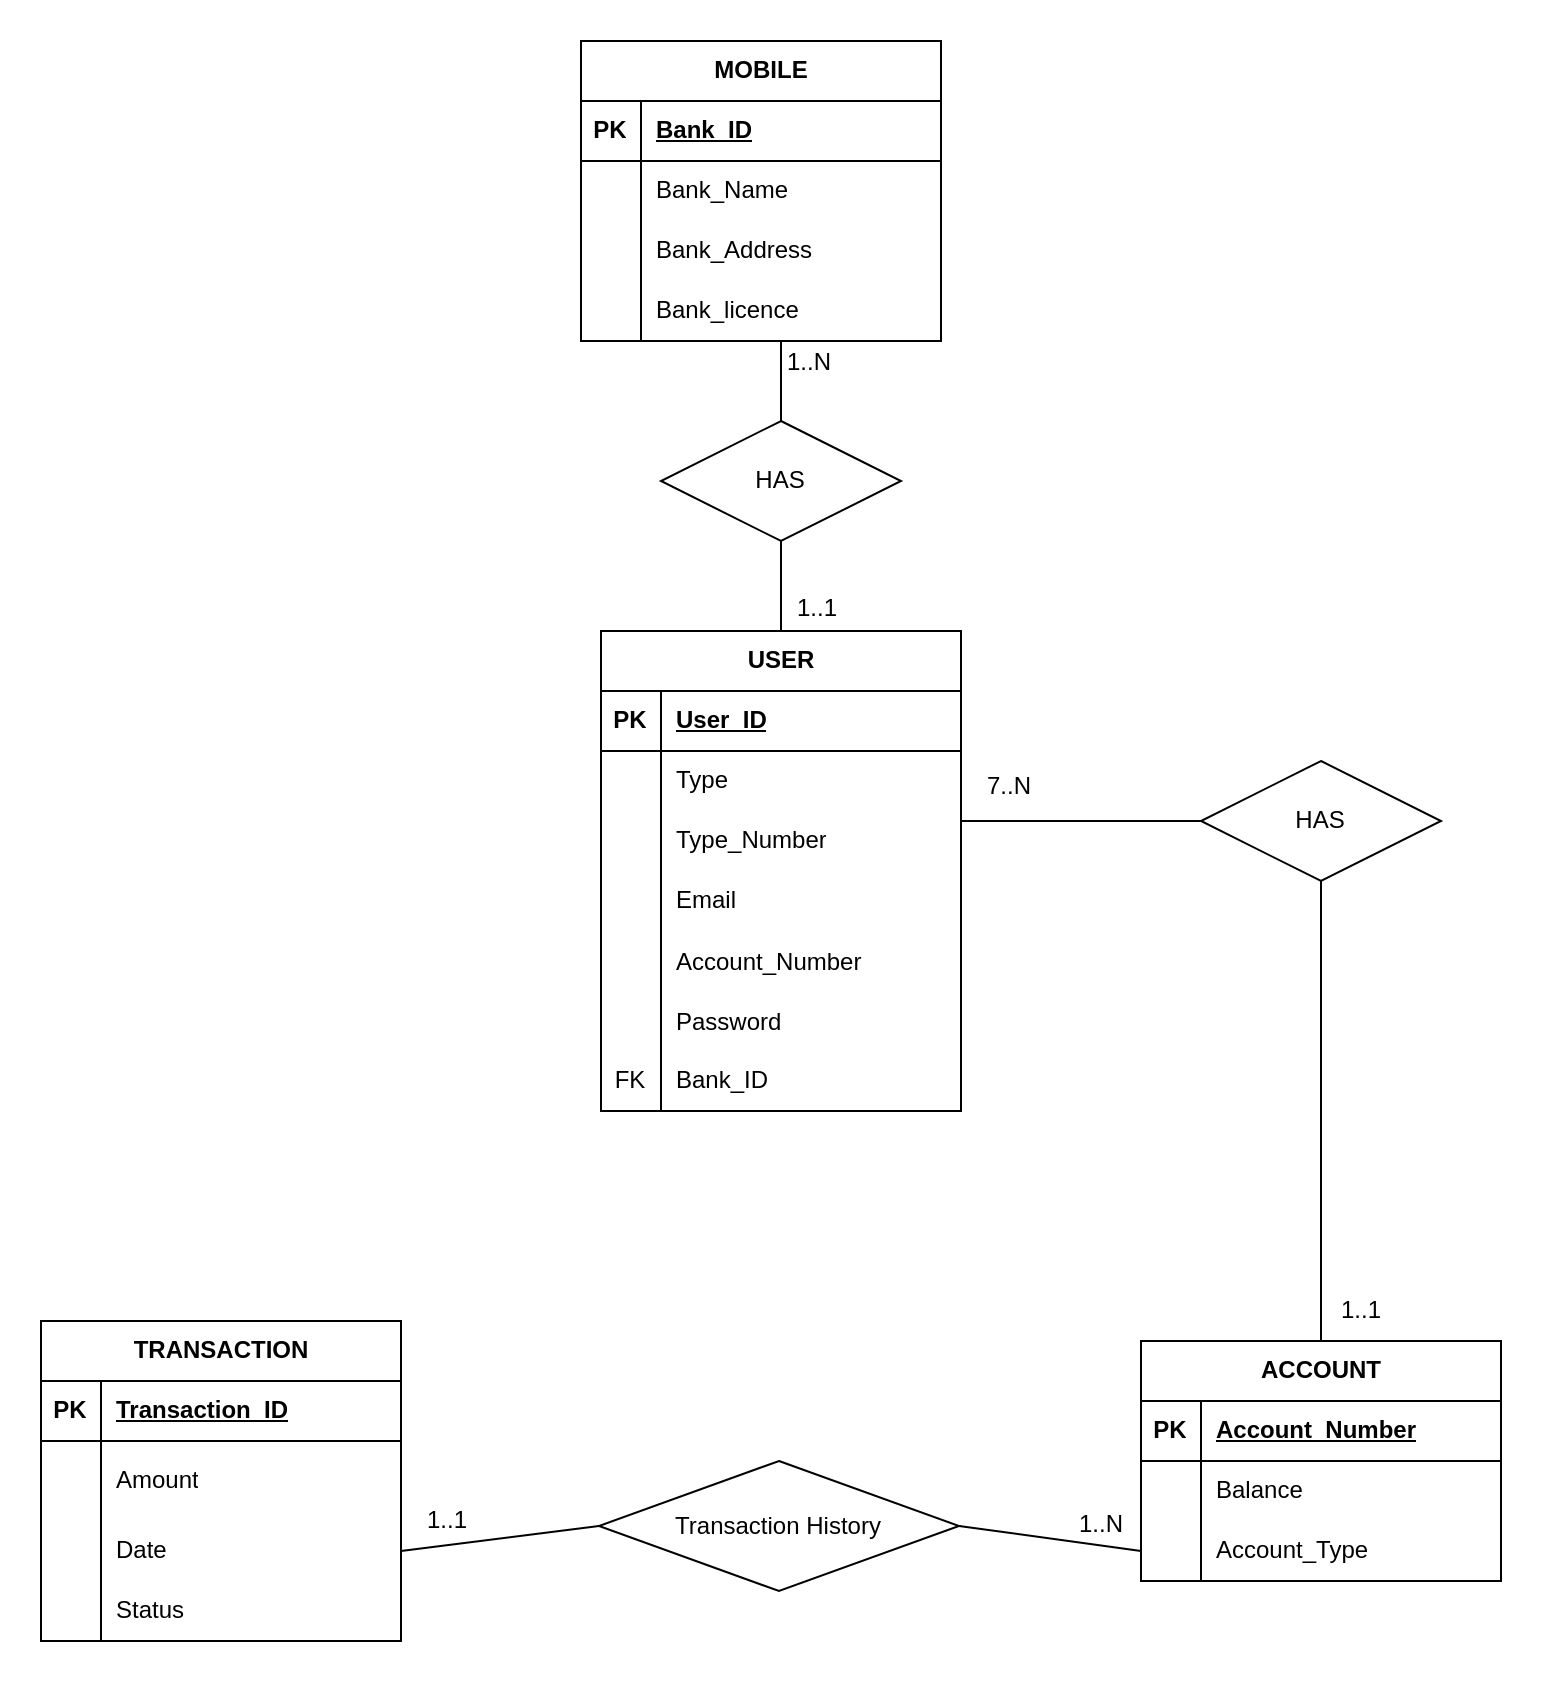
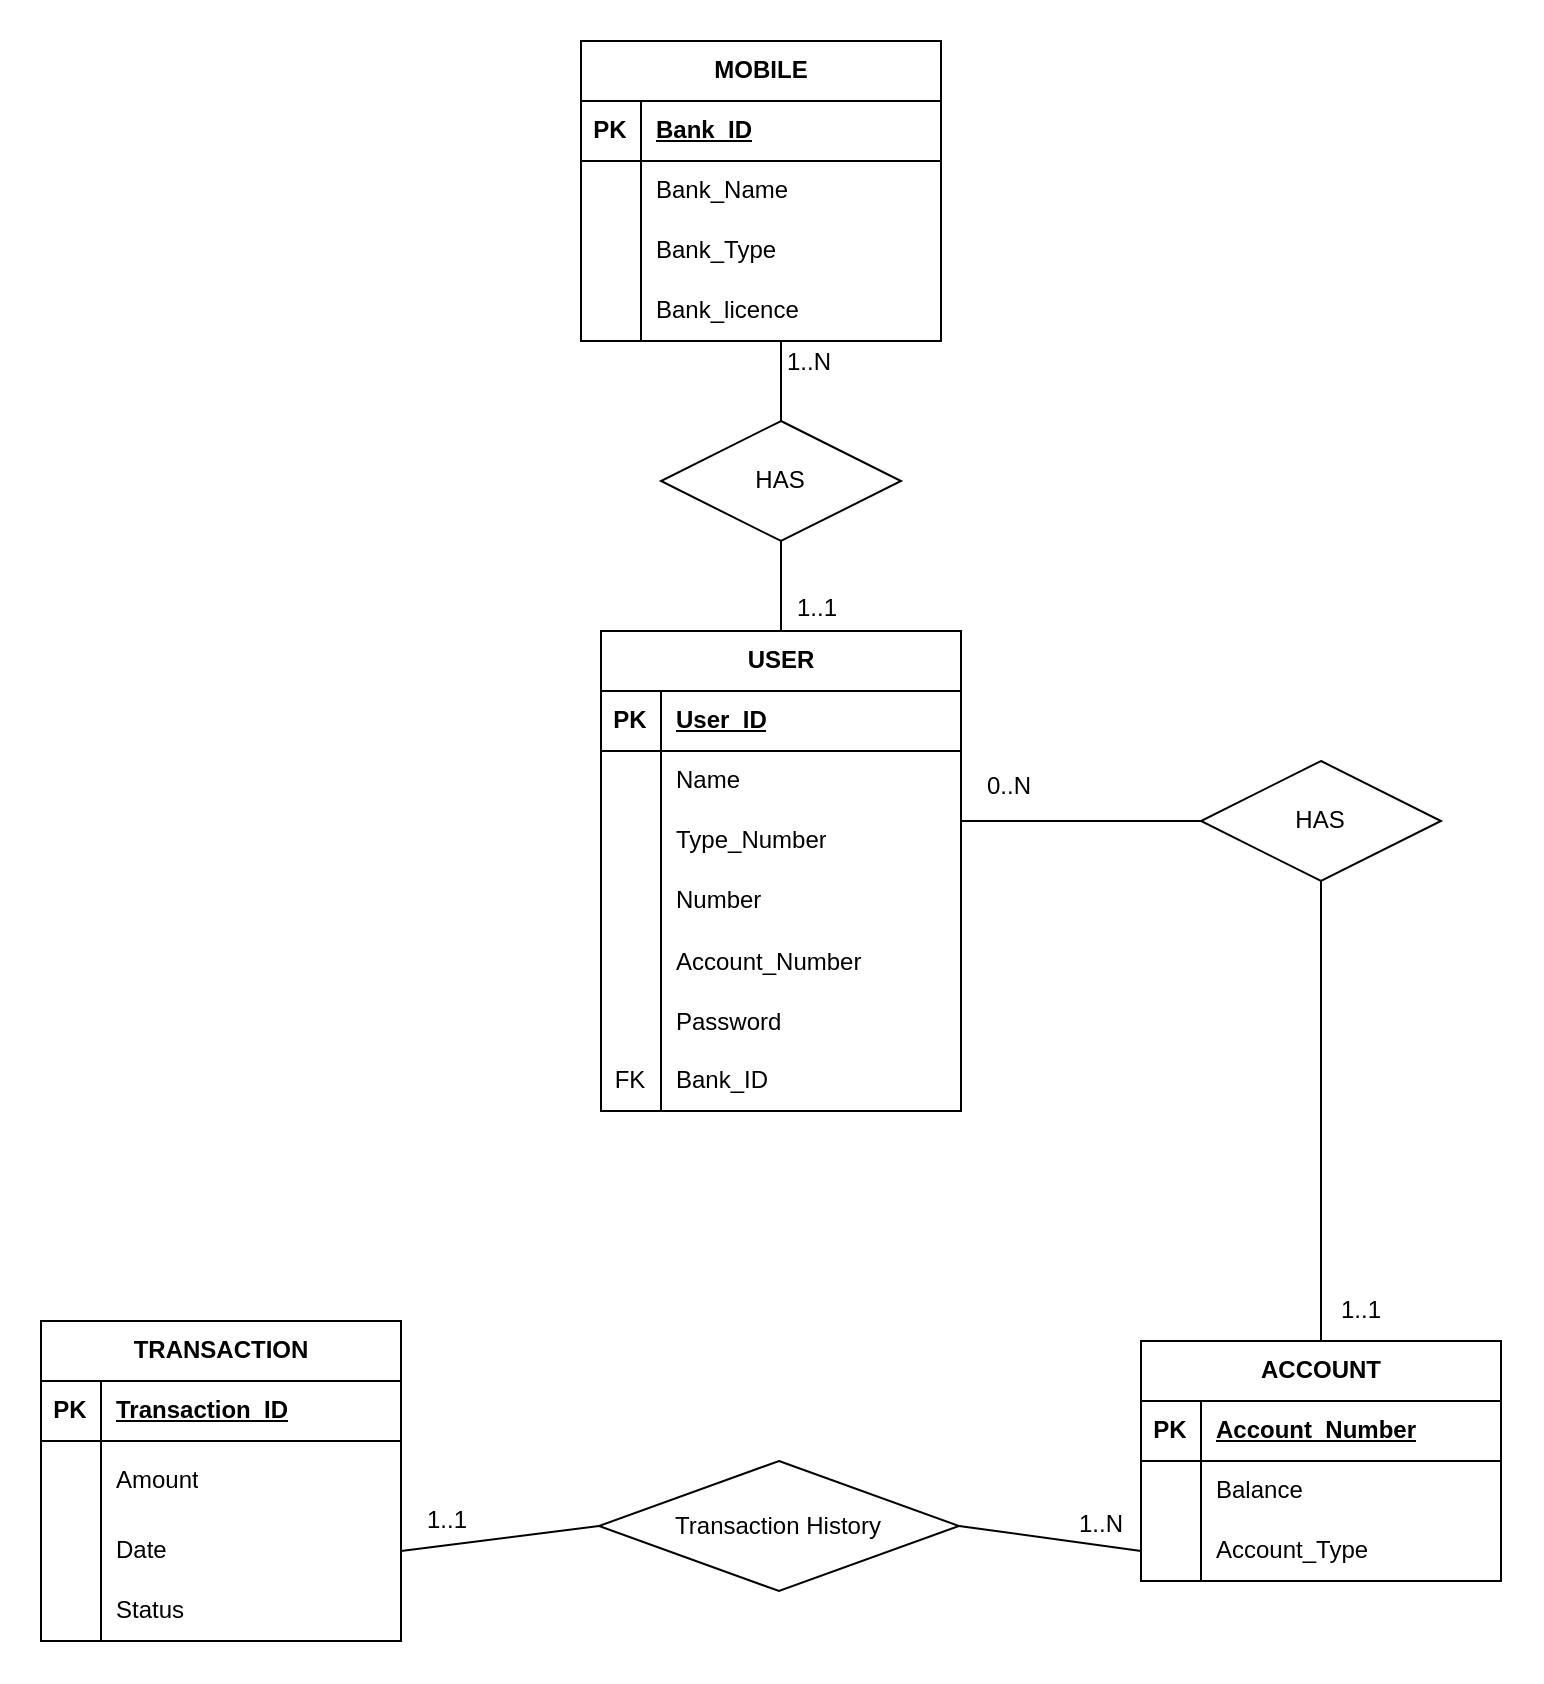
node "Bank_Address": label "Bank_Address" -> "Bank_Type"
node "Type": label "Type" -> "Name"
node "7..N": label "7..N" -> "0..N"
node "Email": label "Email" -> "Number"
